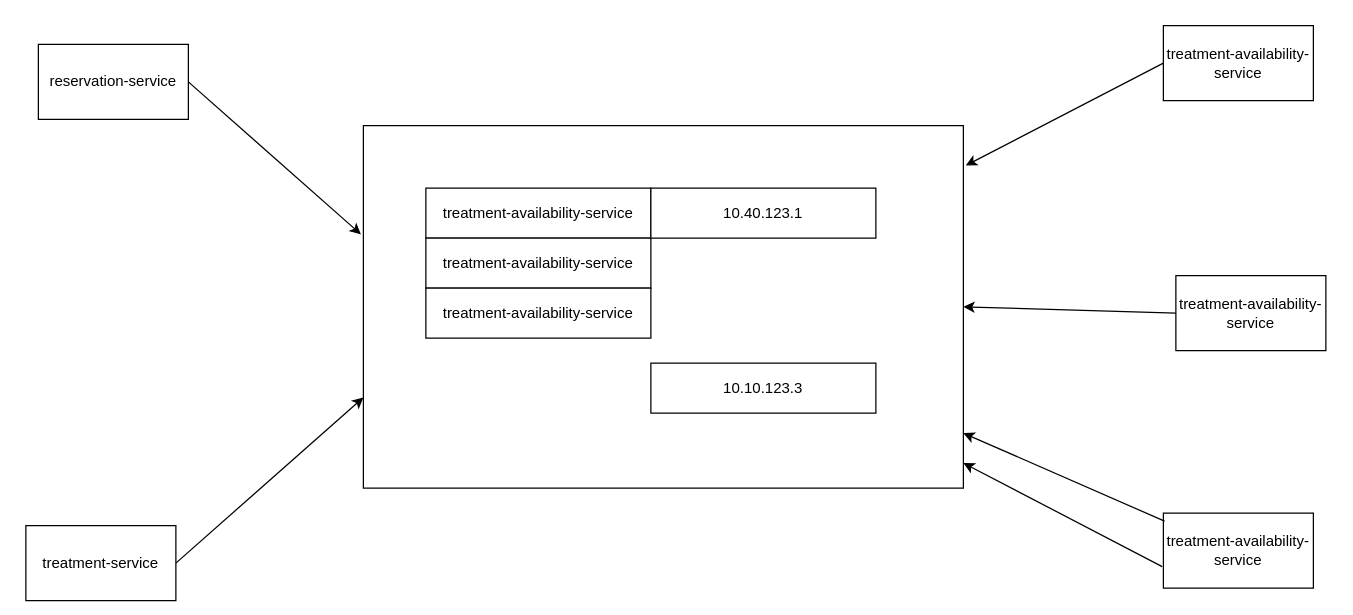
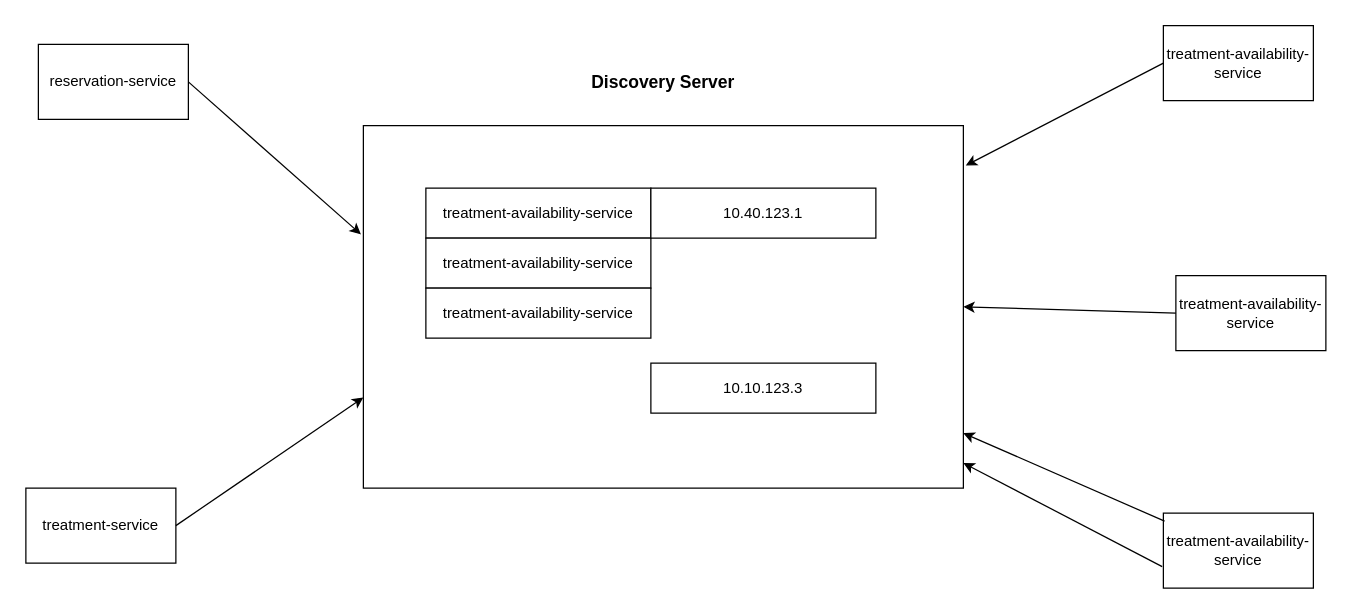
node "Discovery Server": added
node "treatment-service": moved (101, 563) -> (101, 526)
